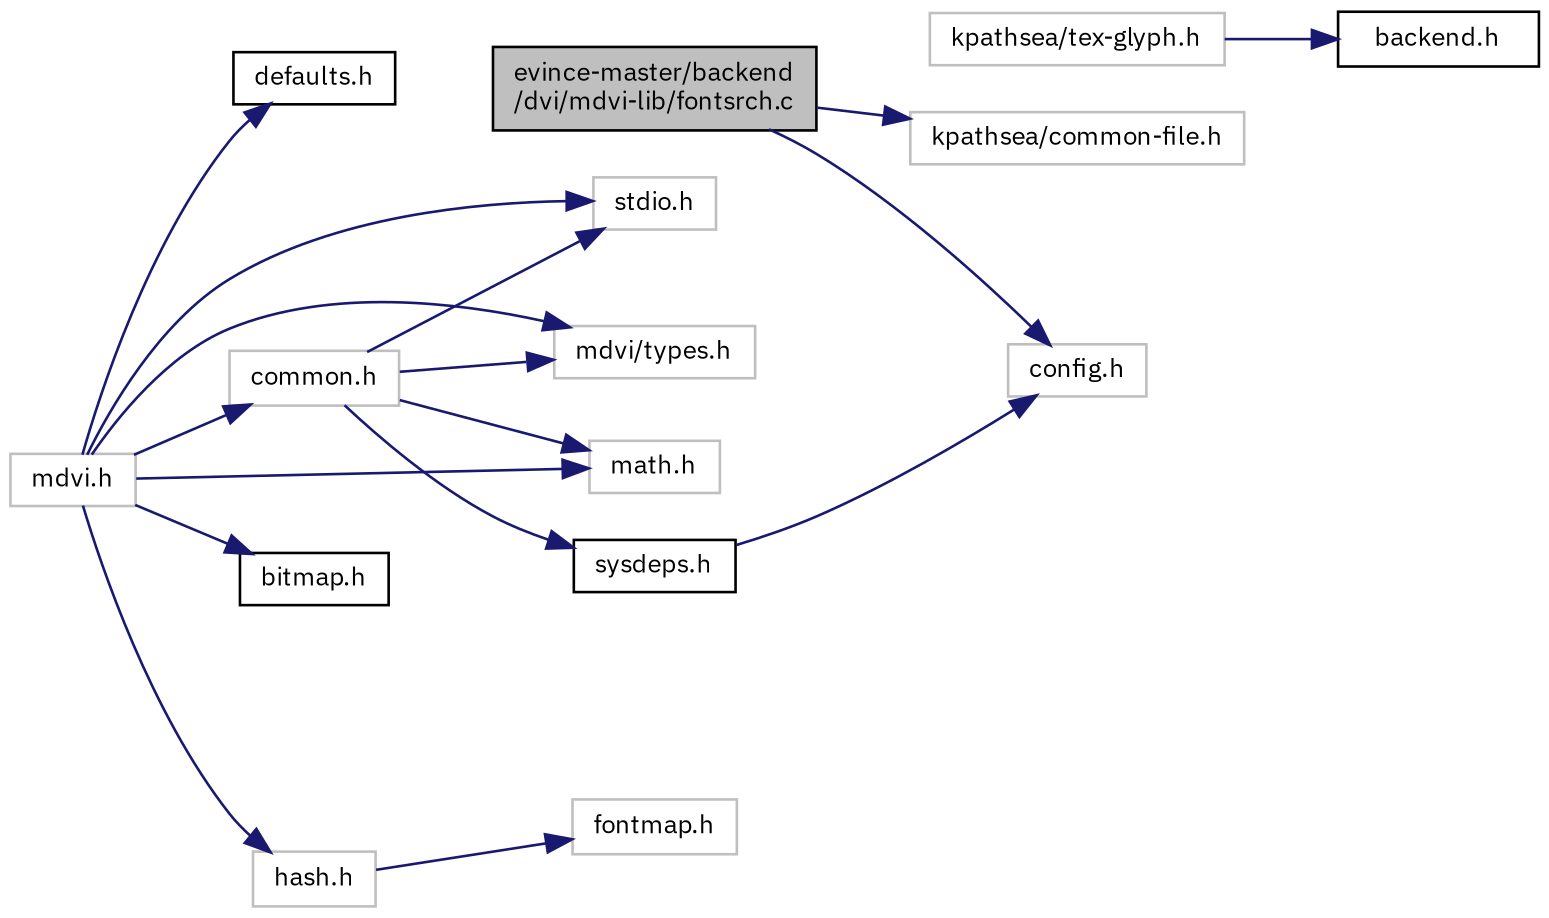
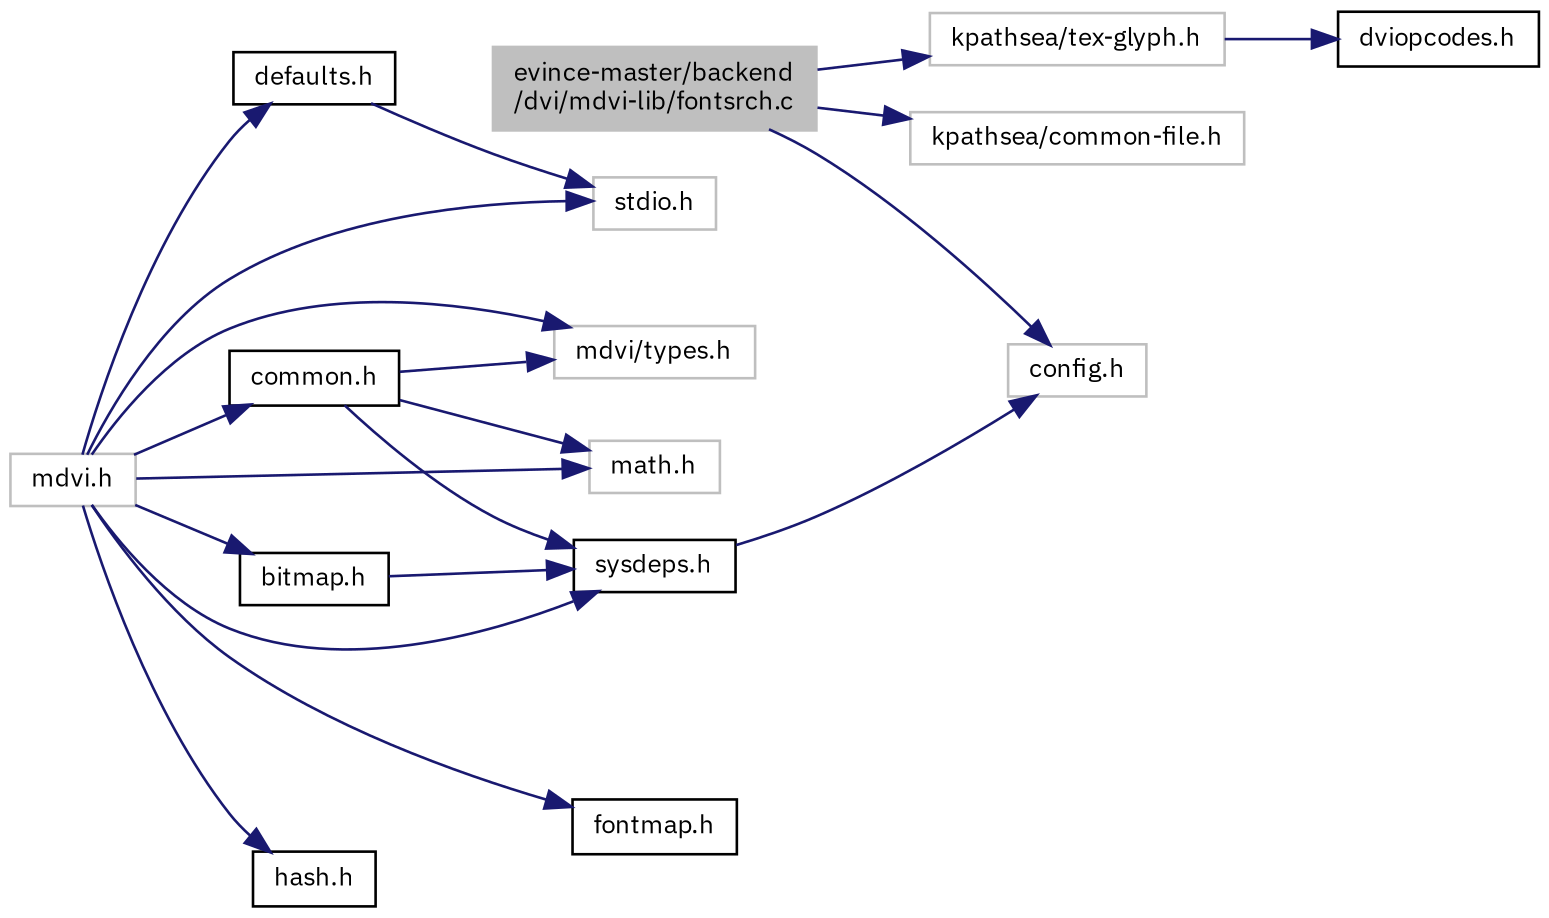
node "backend.h": label "backend.h" -> "dviopcodes.h"
edge "evince-master/backend /dvi/mdvi-lib/fontsrch.c" -> "kpathsea/tex-glyph.h": added
node "evince-master/backend /dvi/mdvi-lib/fontsrch.c": color black -> grey75
edge "common.h" -> "stdio.h": now "defaults.h" -> "stdio.h"
node "common.h": color grey75 -> black
edge "bitmap.h" -> "sysdeps.h": added
edge "mdvi.h" -> "sysdeps.h": added
node "fontmap.h": color grey75 -> black
edge "hash.h" -> "fontmap.h": now "mdvi.h" -> "fontmap.h"
node "hash.h": color grey75 -> black
